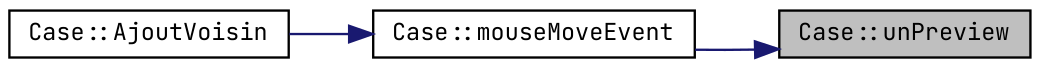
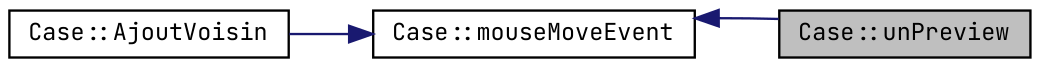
edge "Case::mouseMoveEvent" -> "Case::unPreview": reversed
